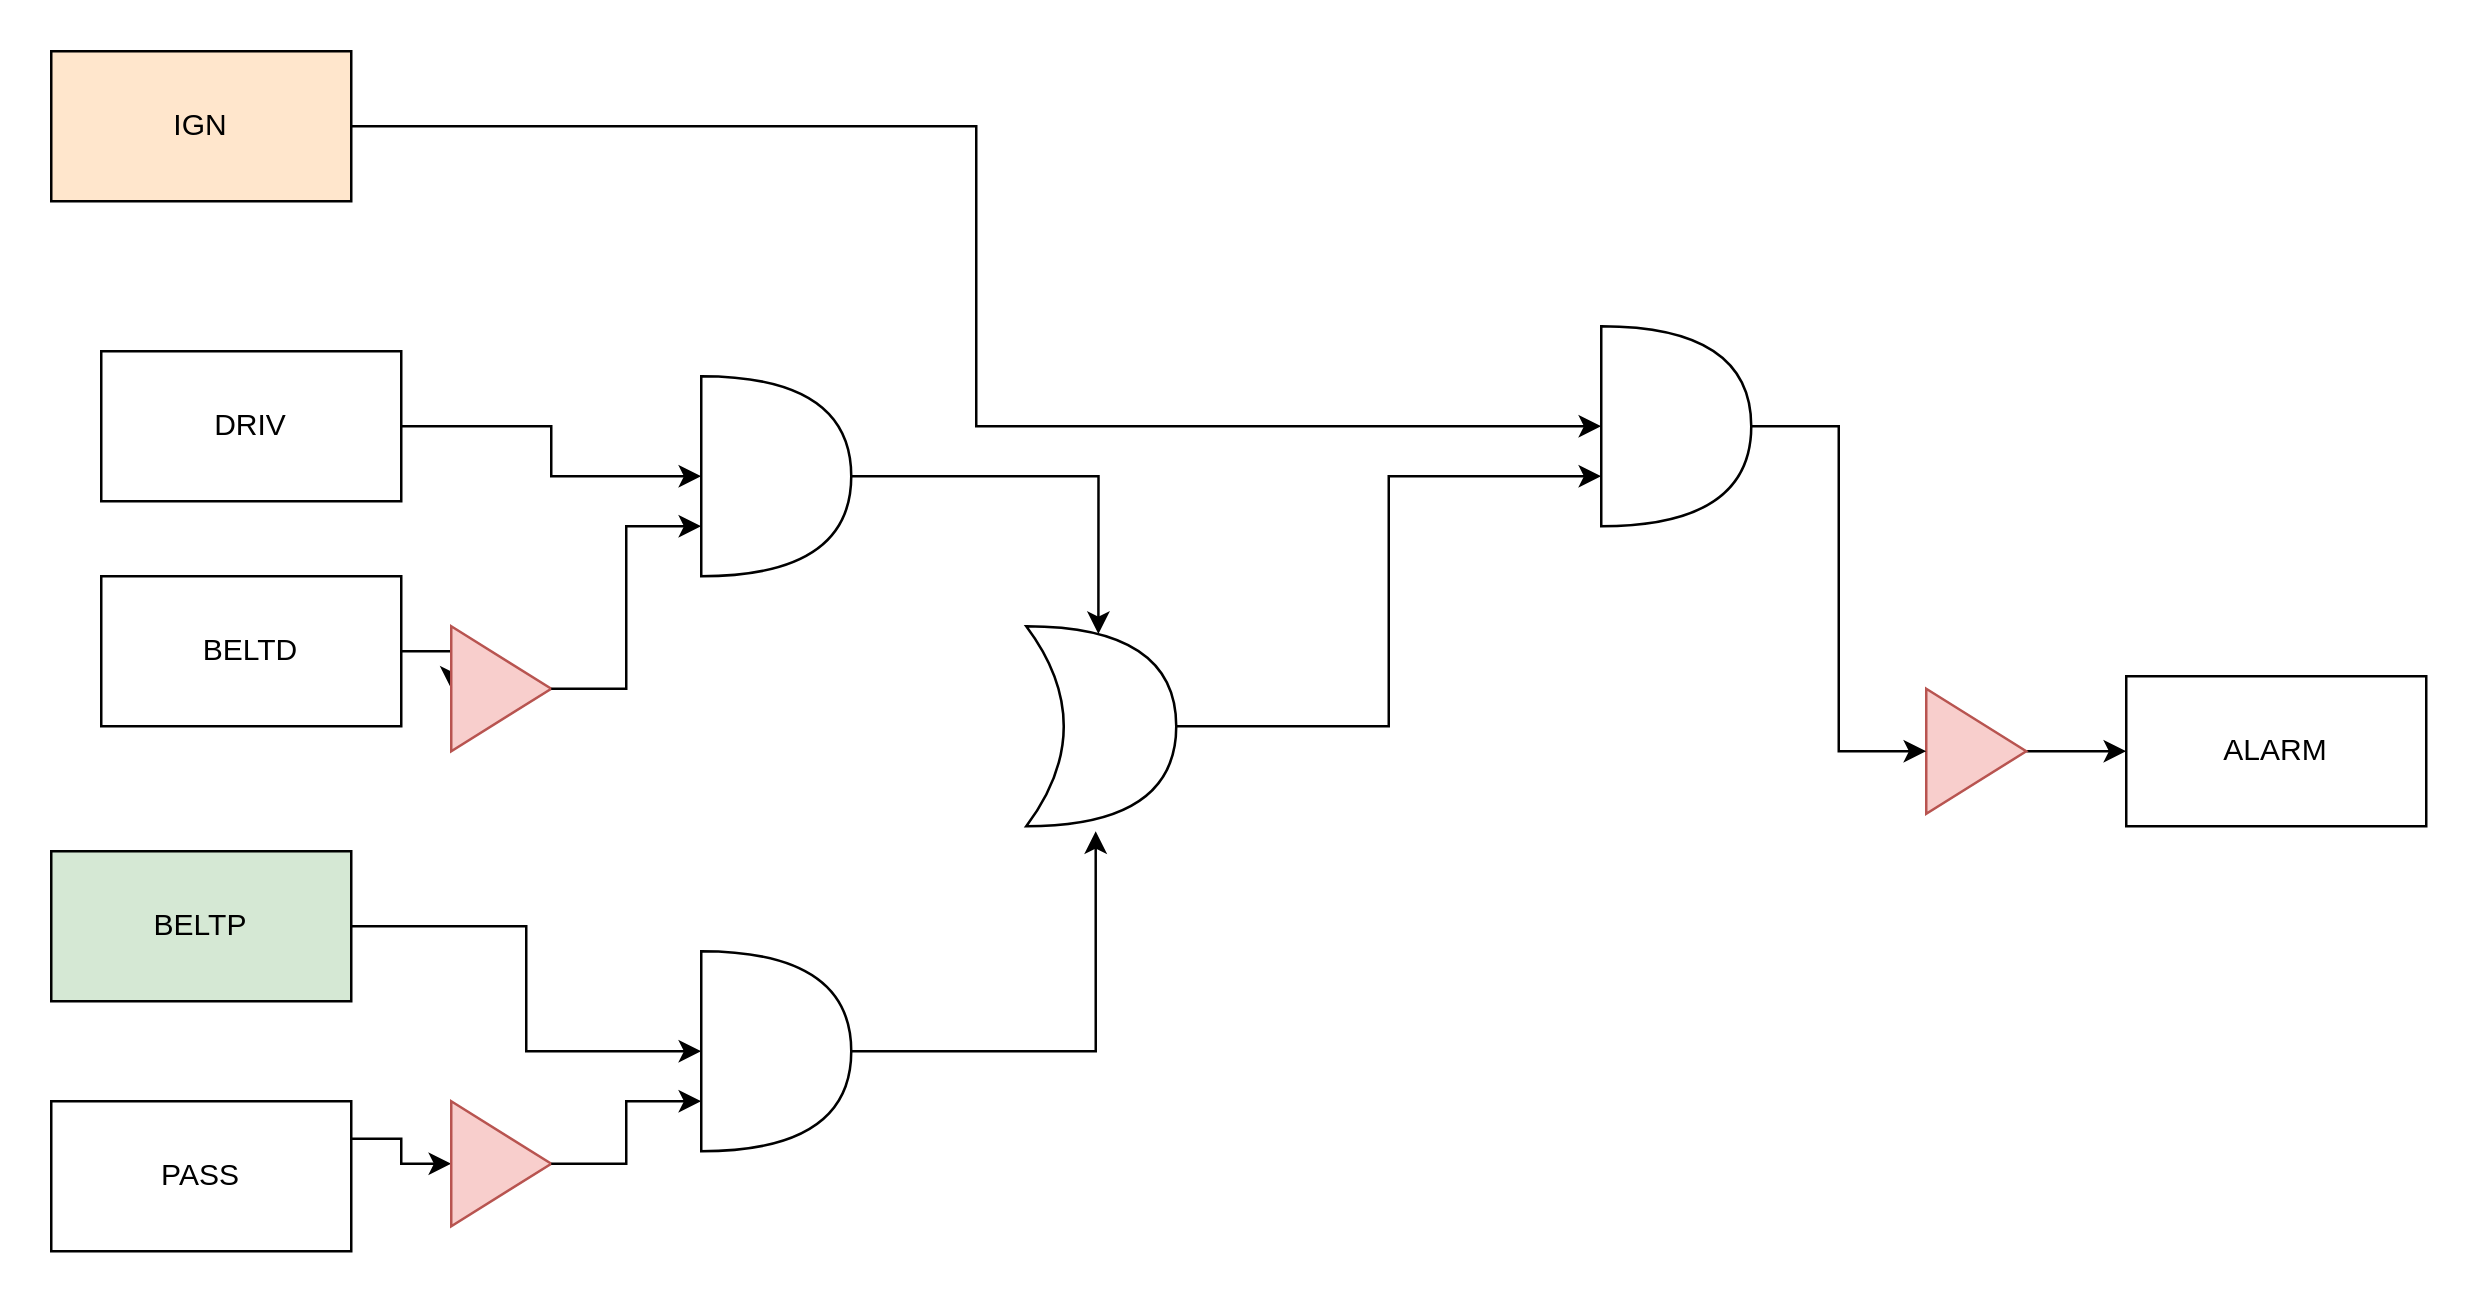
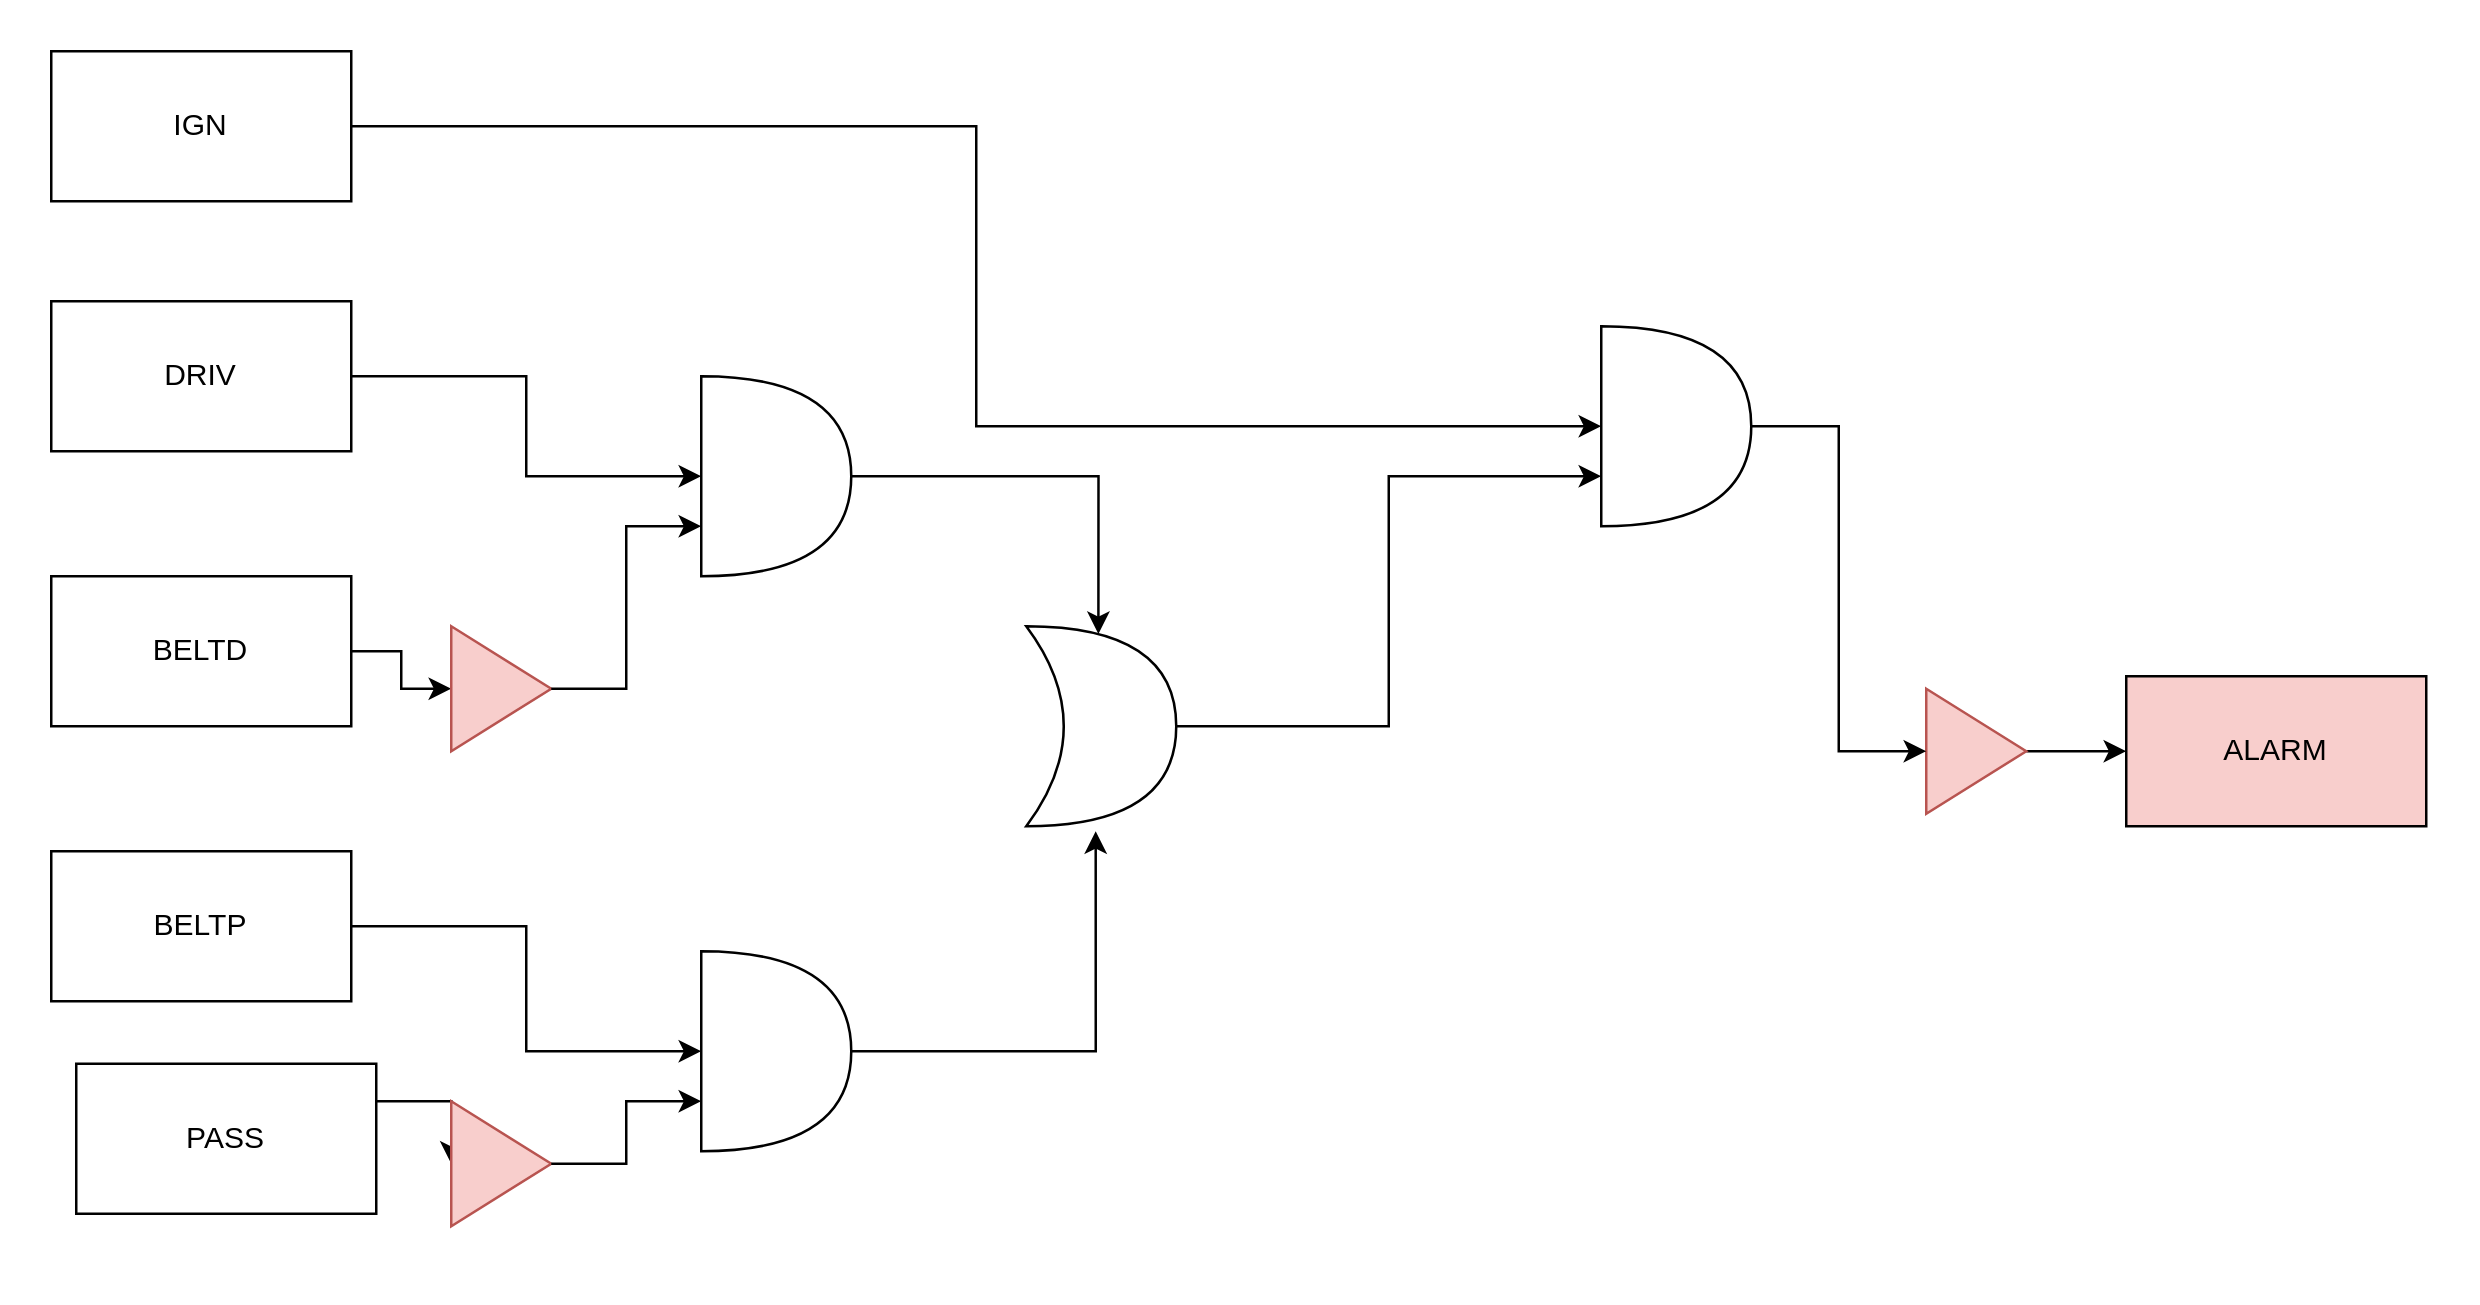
node "IGN": fillcolor #ffe6cc -> #ffffff
node "DRIV": moved (251, 426) -> (201, 376)
node "BELTD": moved (251, 651) -> (201, 651)
node "ALARM": fillcolor #ffffff -> #f8cecc
node "BELTP": fillcolor #d5e8d4 -> #ffffff
node "PASS": moved (201, 1176) -> (226, 1139)
